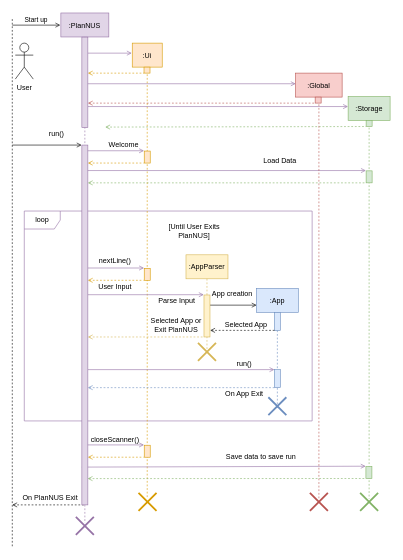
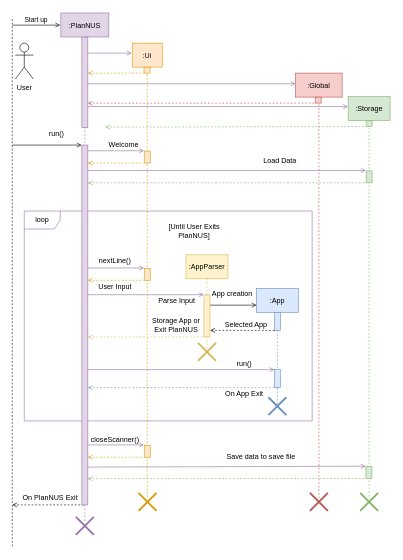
node "Selected App or Exit PlanNUS": label "Selected App or Exit PlanNUS" -> "Storage App or Exit PlanNUS"
node "Save data to save run": label "Save data to save run" -> "Save data to save file"
